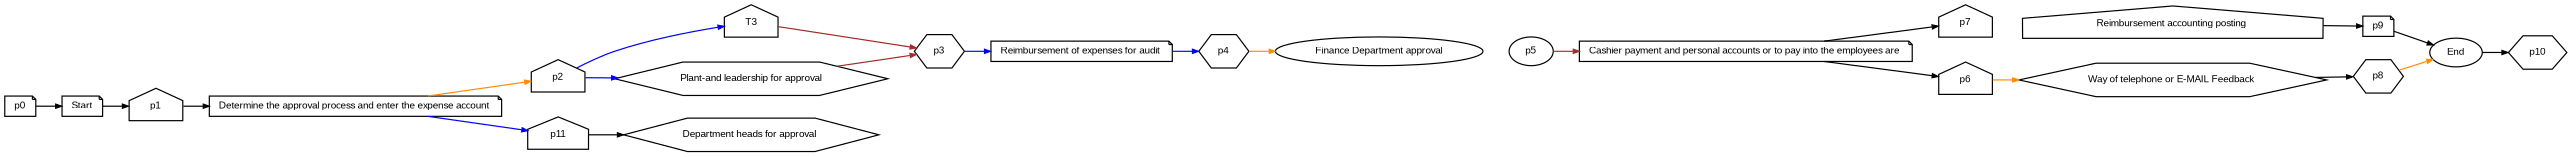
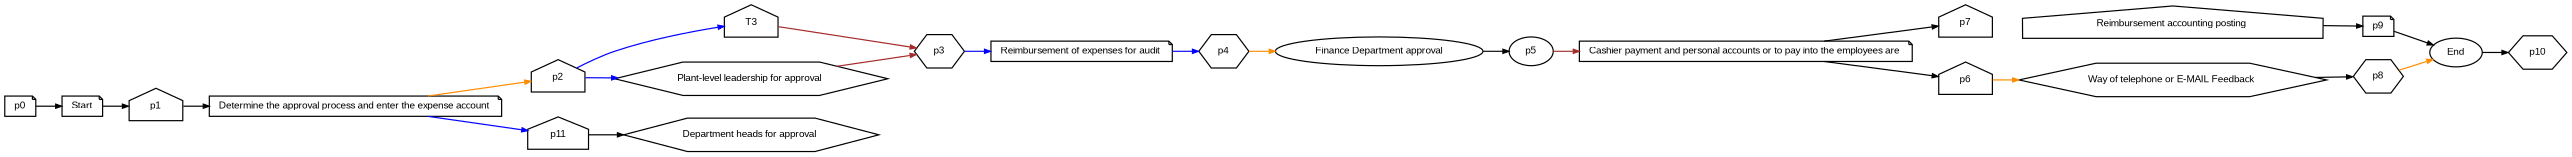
edge "Finance Department approval" -> "p5": added
node "Plant-and leadership for approval": label "Plant-and leadership for approval" -> "Plant-level leadership for approval"
